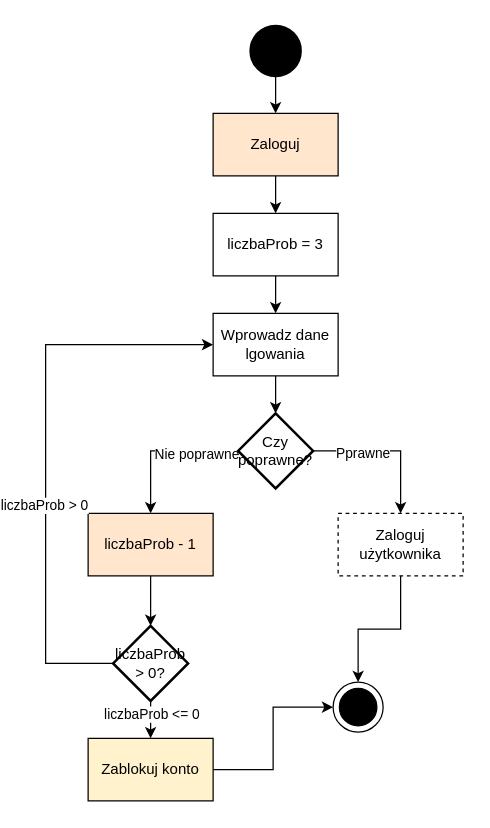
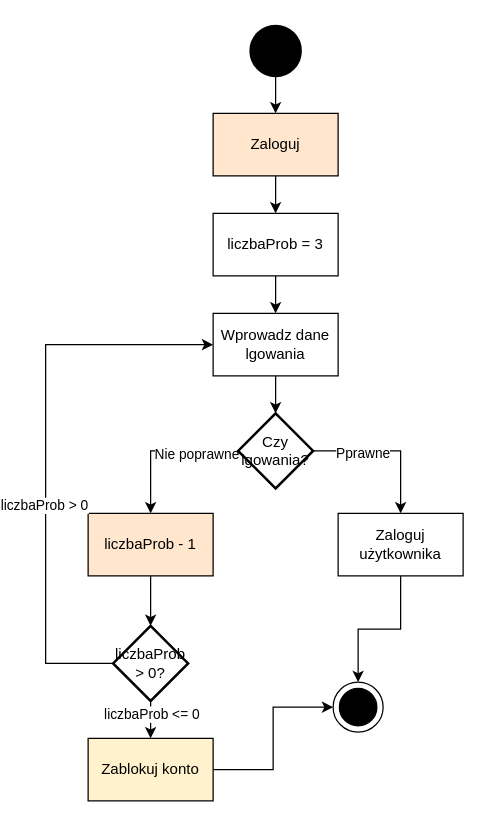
node "Czy poprawne?": label "Czy poprawne?" -> "Czy lgowania?"
node "Zaloguj użytkownika": style dashed -> solid
